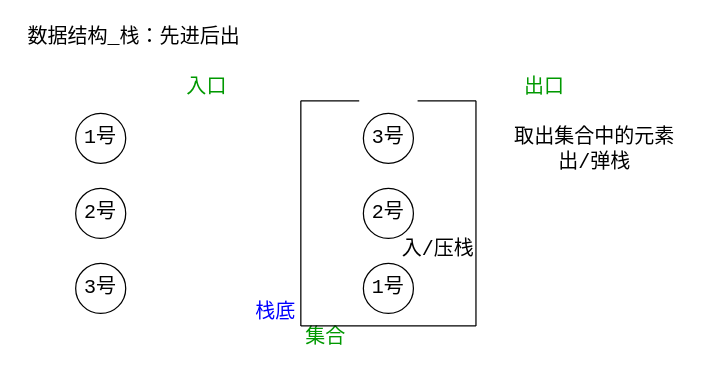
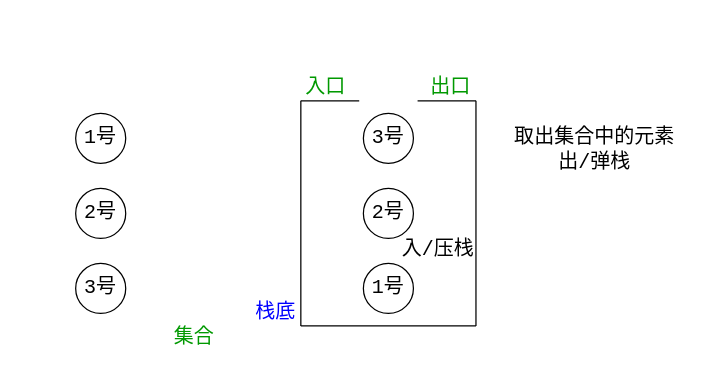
node "数据结构_栈：先进后出": removed
node "入口": moved (207, 88) -> (326, 88)
node "出口": moved (544, 88) -> (451, 88)
node "集合": moved (326, 338) -> (194, 338)
